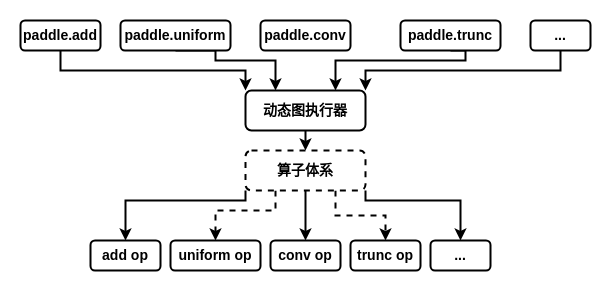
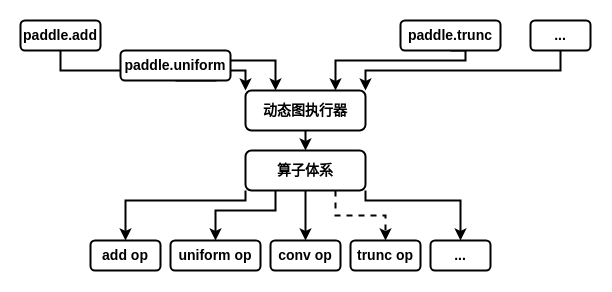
node "paddle.uniform": moved (176, 36) -> (176, 66)
node "paddle.conv": removed
node "算子体系": style dashed -> solid
edge "算子体系" -> "uniform op": style dashed -> solid
